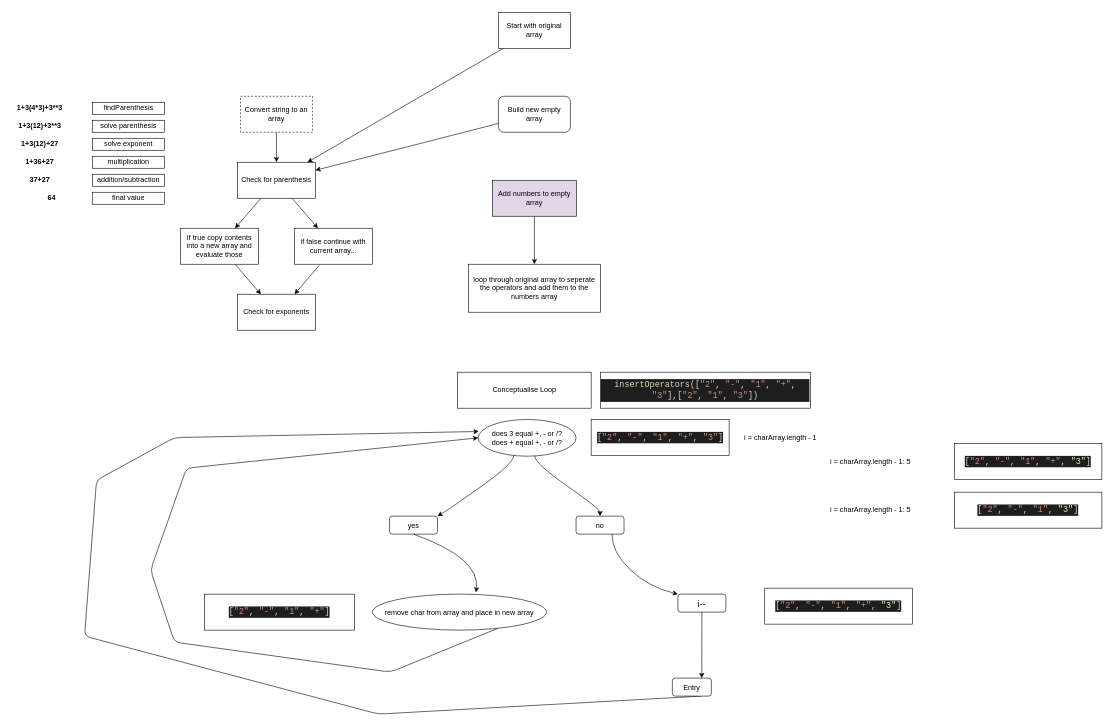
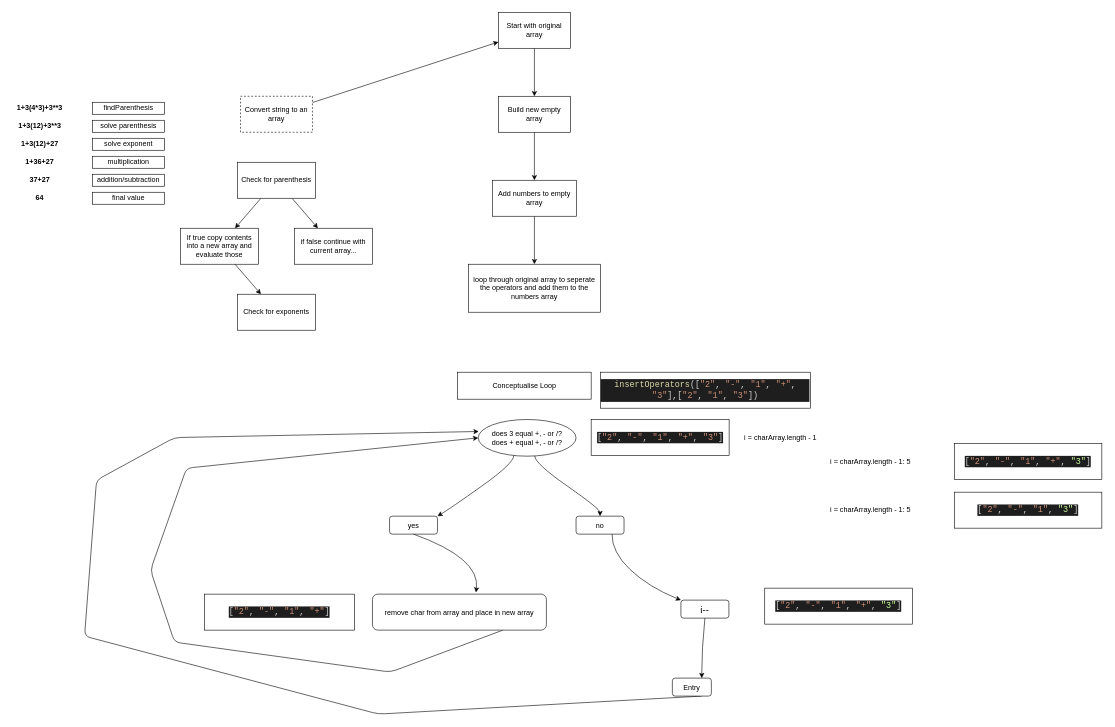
edge "Start with original array" -> "Check for parenthesis": now "Start with original array" -> "Build new empty array"
node "Build new empty array": shape rounded rectangle -> rectangle
edge "Convert string to an array" -> "Check for parenthesis": now "Convert string to an array" -> "Start with original array"
edge "Build new empty array" -> "Check for parenthesis": now "Build new empty array" -> "Add numbers to empty array"
node "64": moved (51, 198) -> (39, 198)
node "Add numbers to empty array": fillcolor #e1d5e7 -> #ffffff
edge "if false continue with current array..." -> "Check for exponents": removed
node "Conceptualise Loop": size 134x36 -> 134x27
node "i--": moved (702, 603) -> (705, 609)
node "remove char from array and place in new array": shape ellipse -> rounded rectangle
